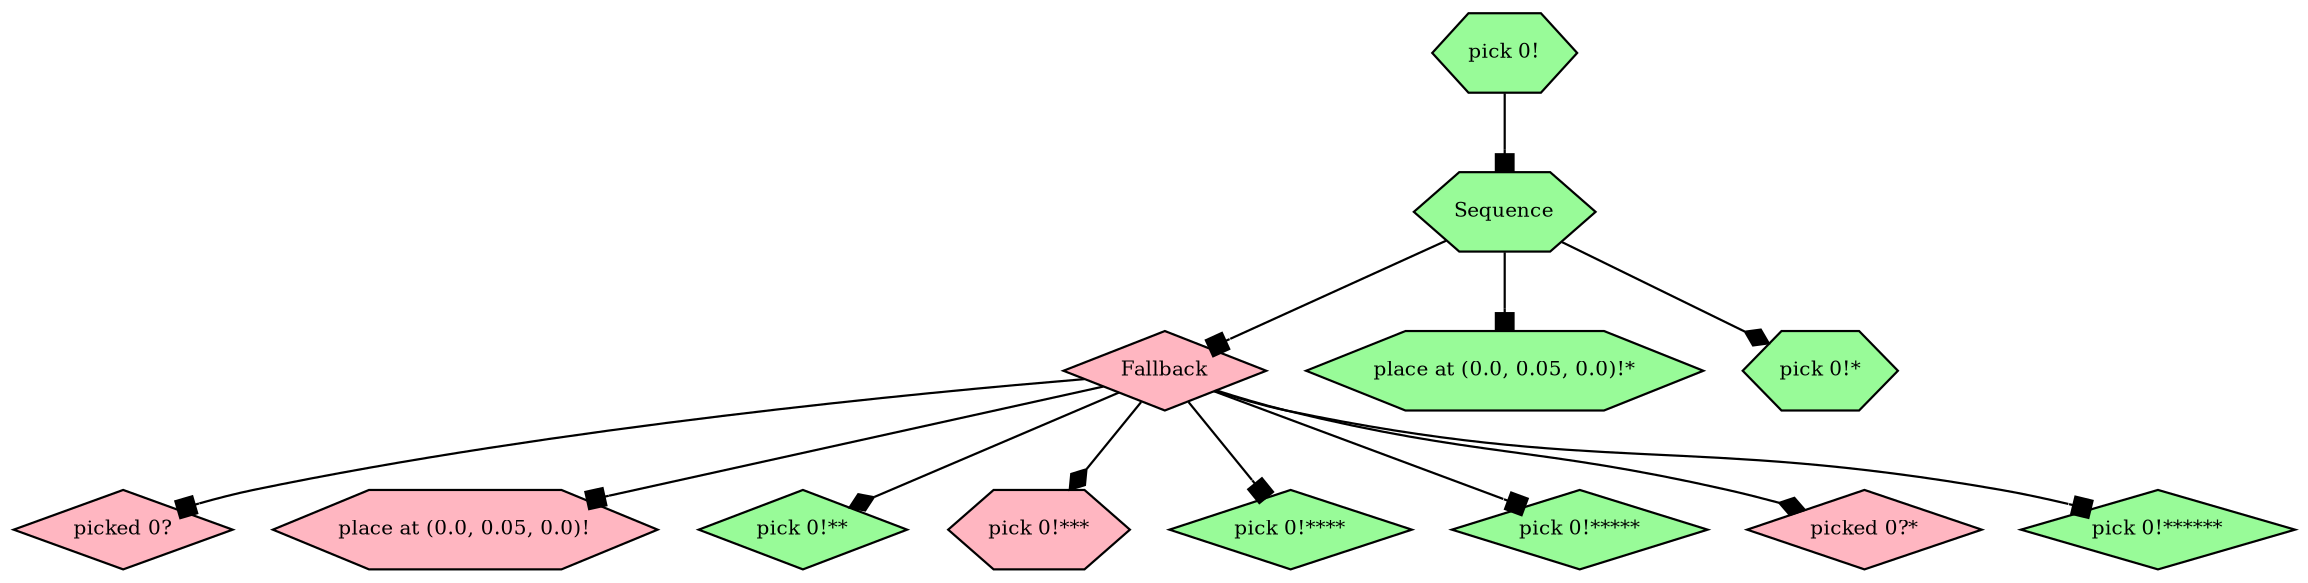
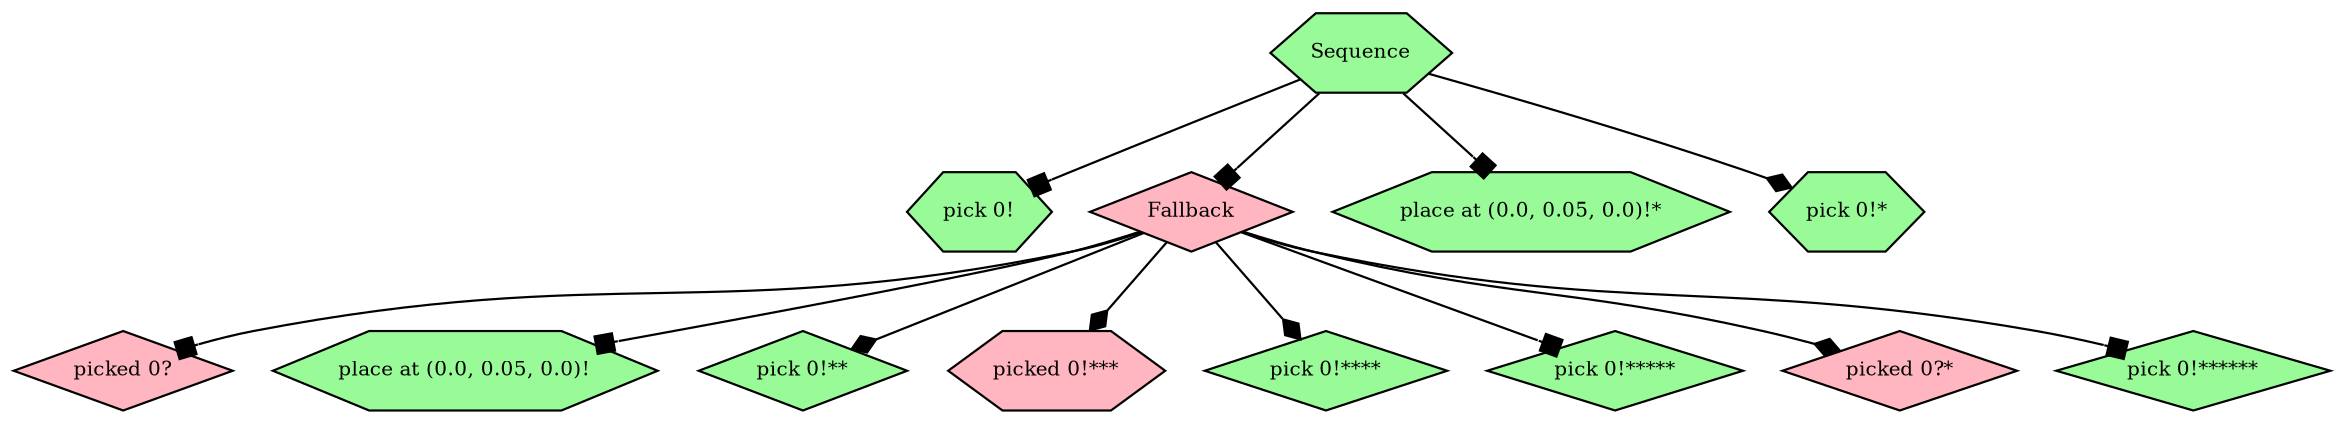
edge "pick 0!" -> "Sequence": reversed
edge "Fallback" -> "pick 0!****": arrowhead box -> diamond
node "place at (0.0, 0.05, 0.0)!": fillcolor lightpink -> palegreen
node "pick 0!***": label "pick 0!***" -> "picked 0!***"
